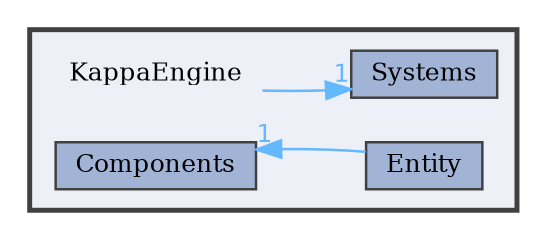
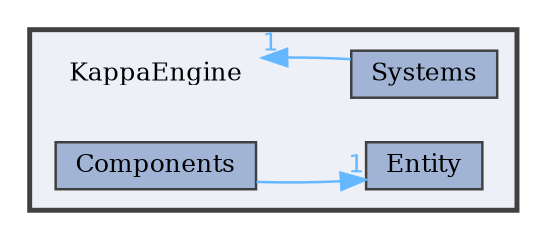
edge "KappaEngine" -> "Systems": reversed
edge "Entity" -> "Components": reversed
